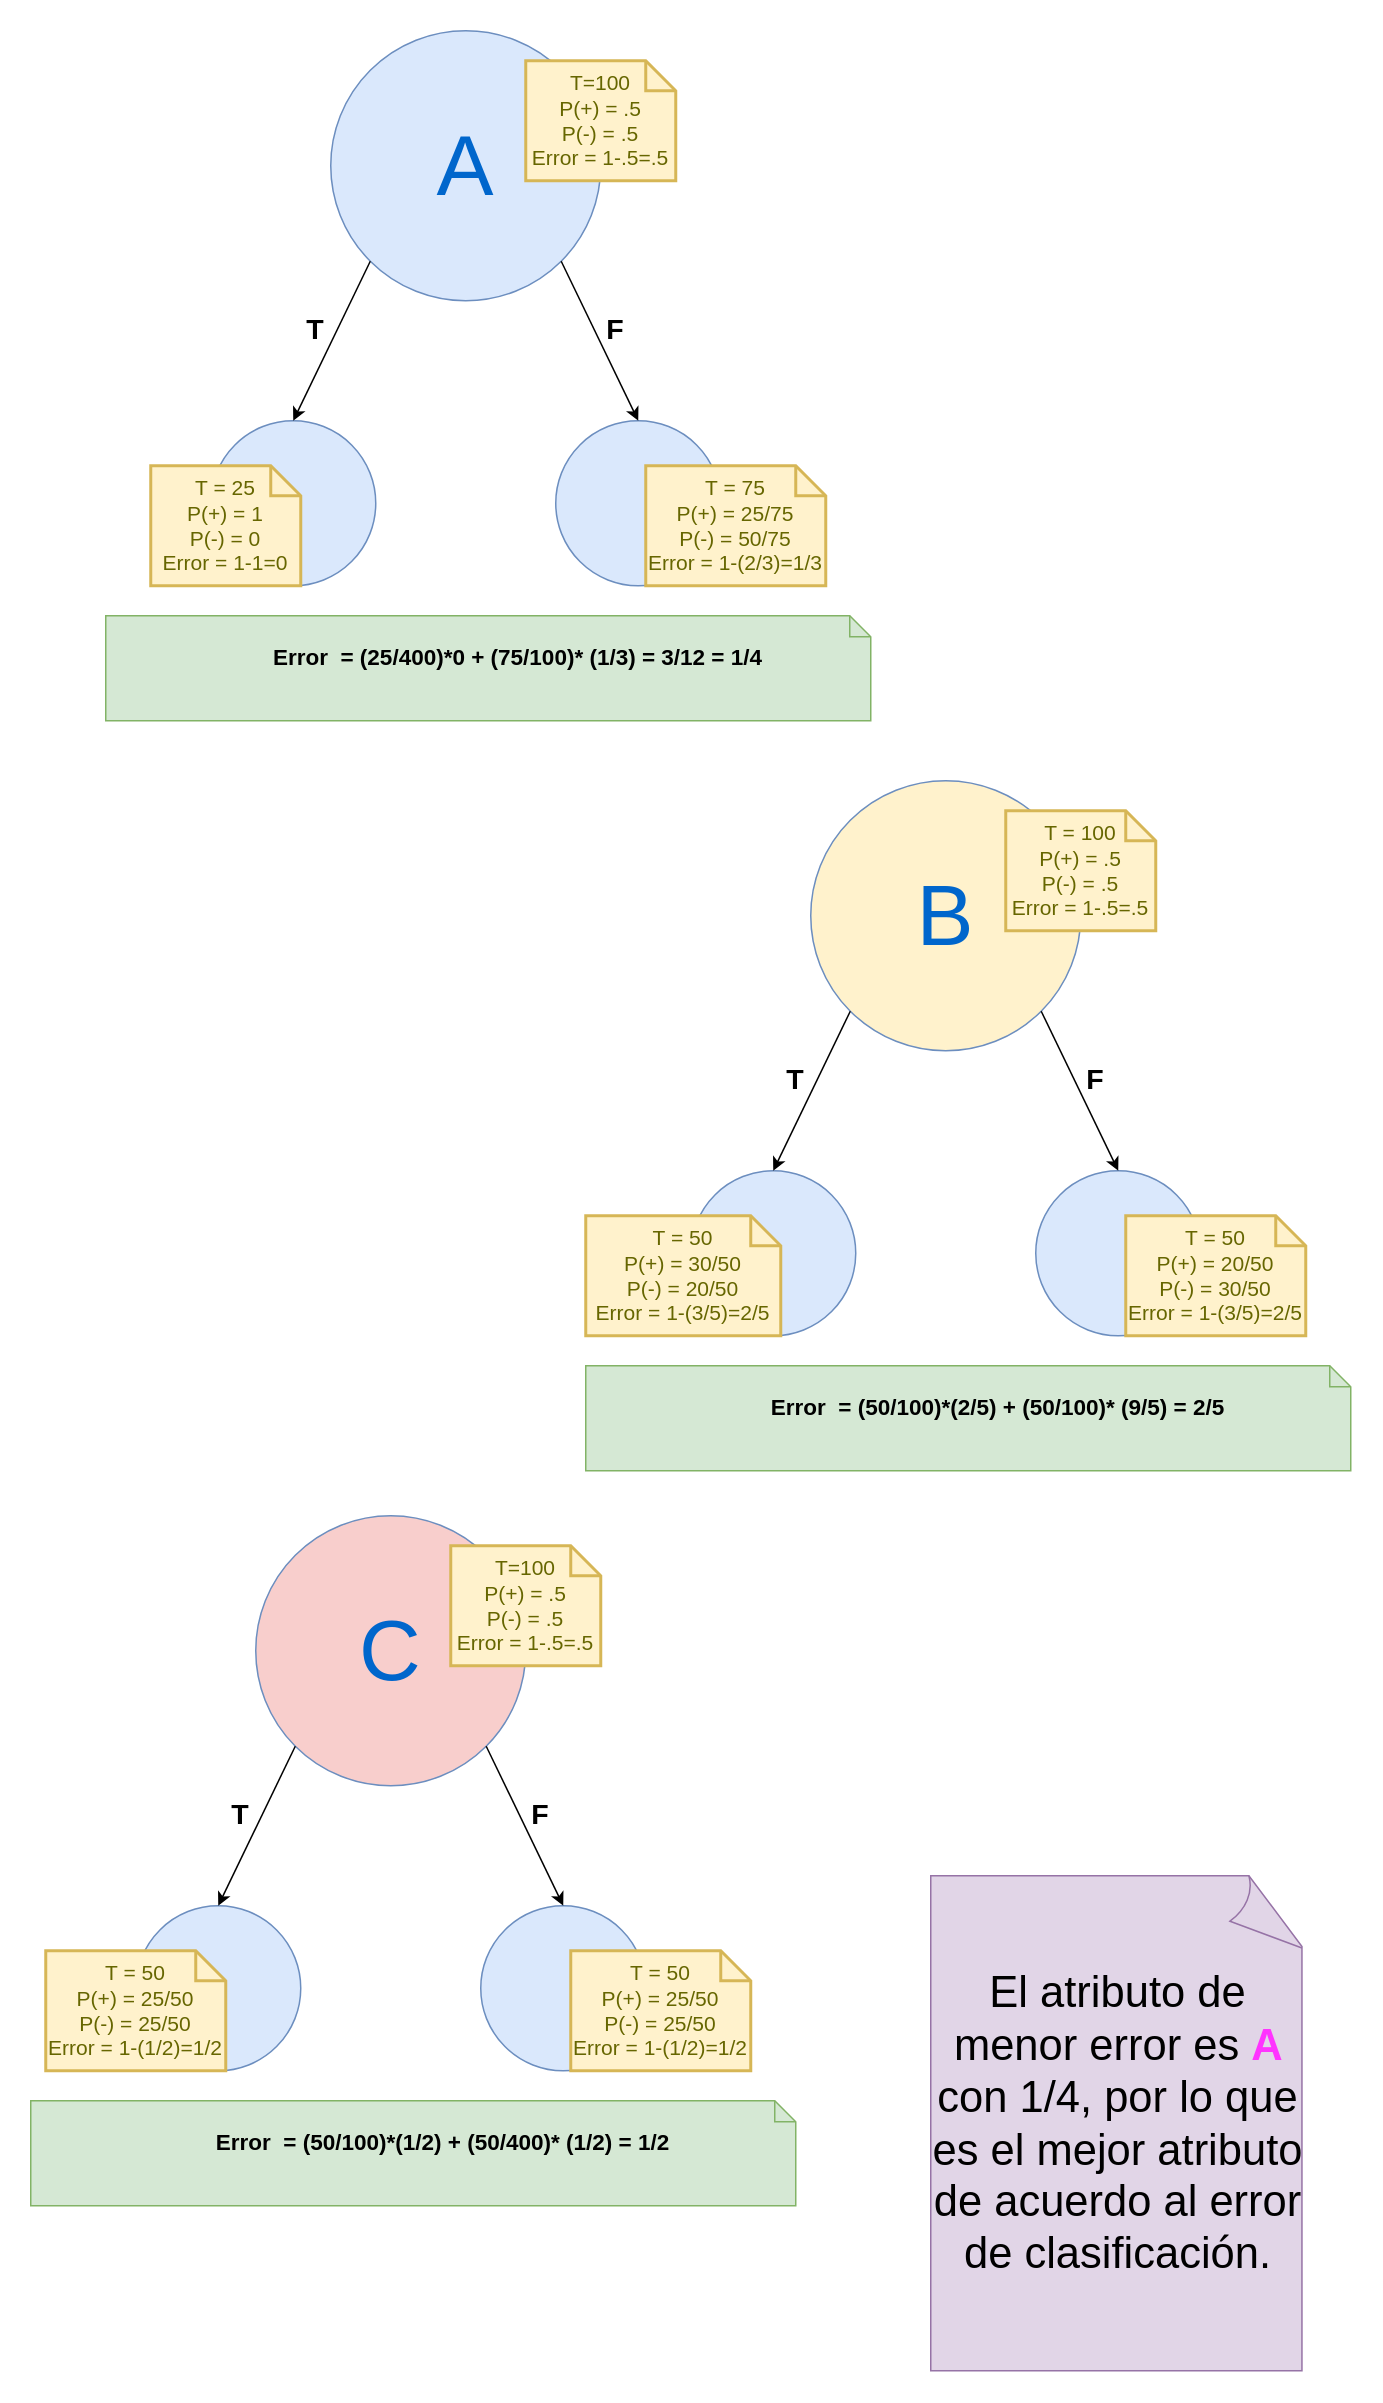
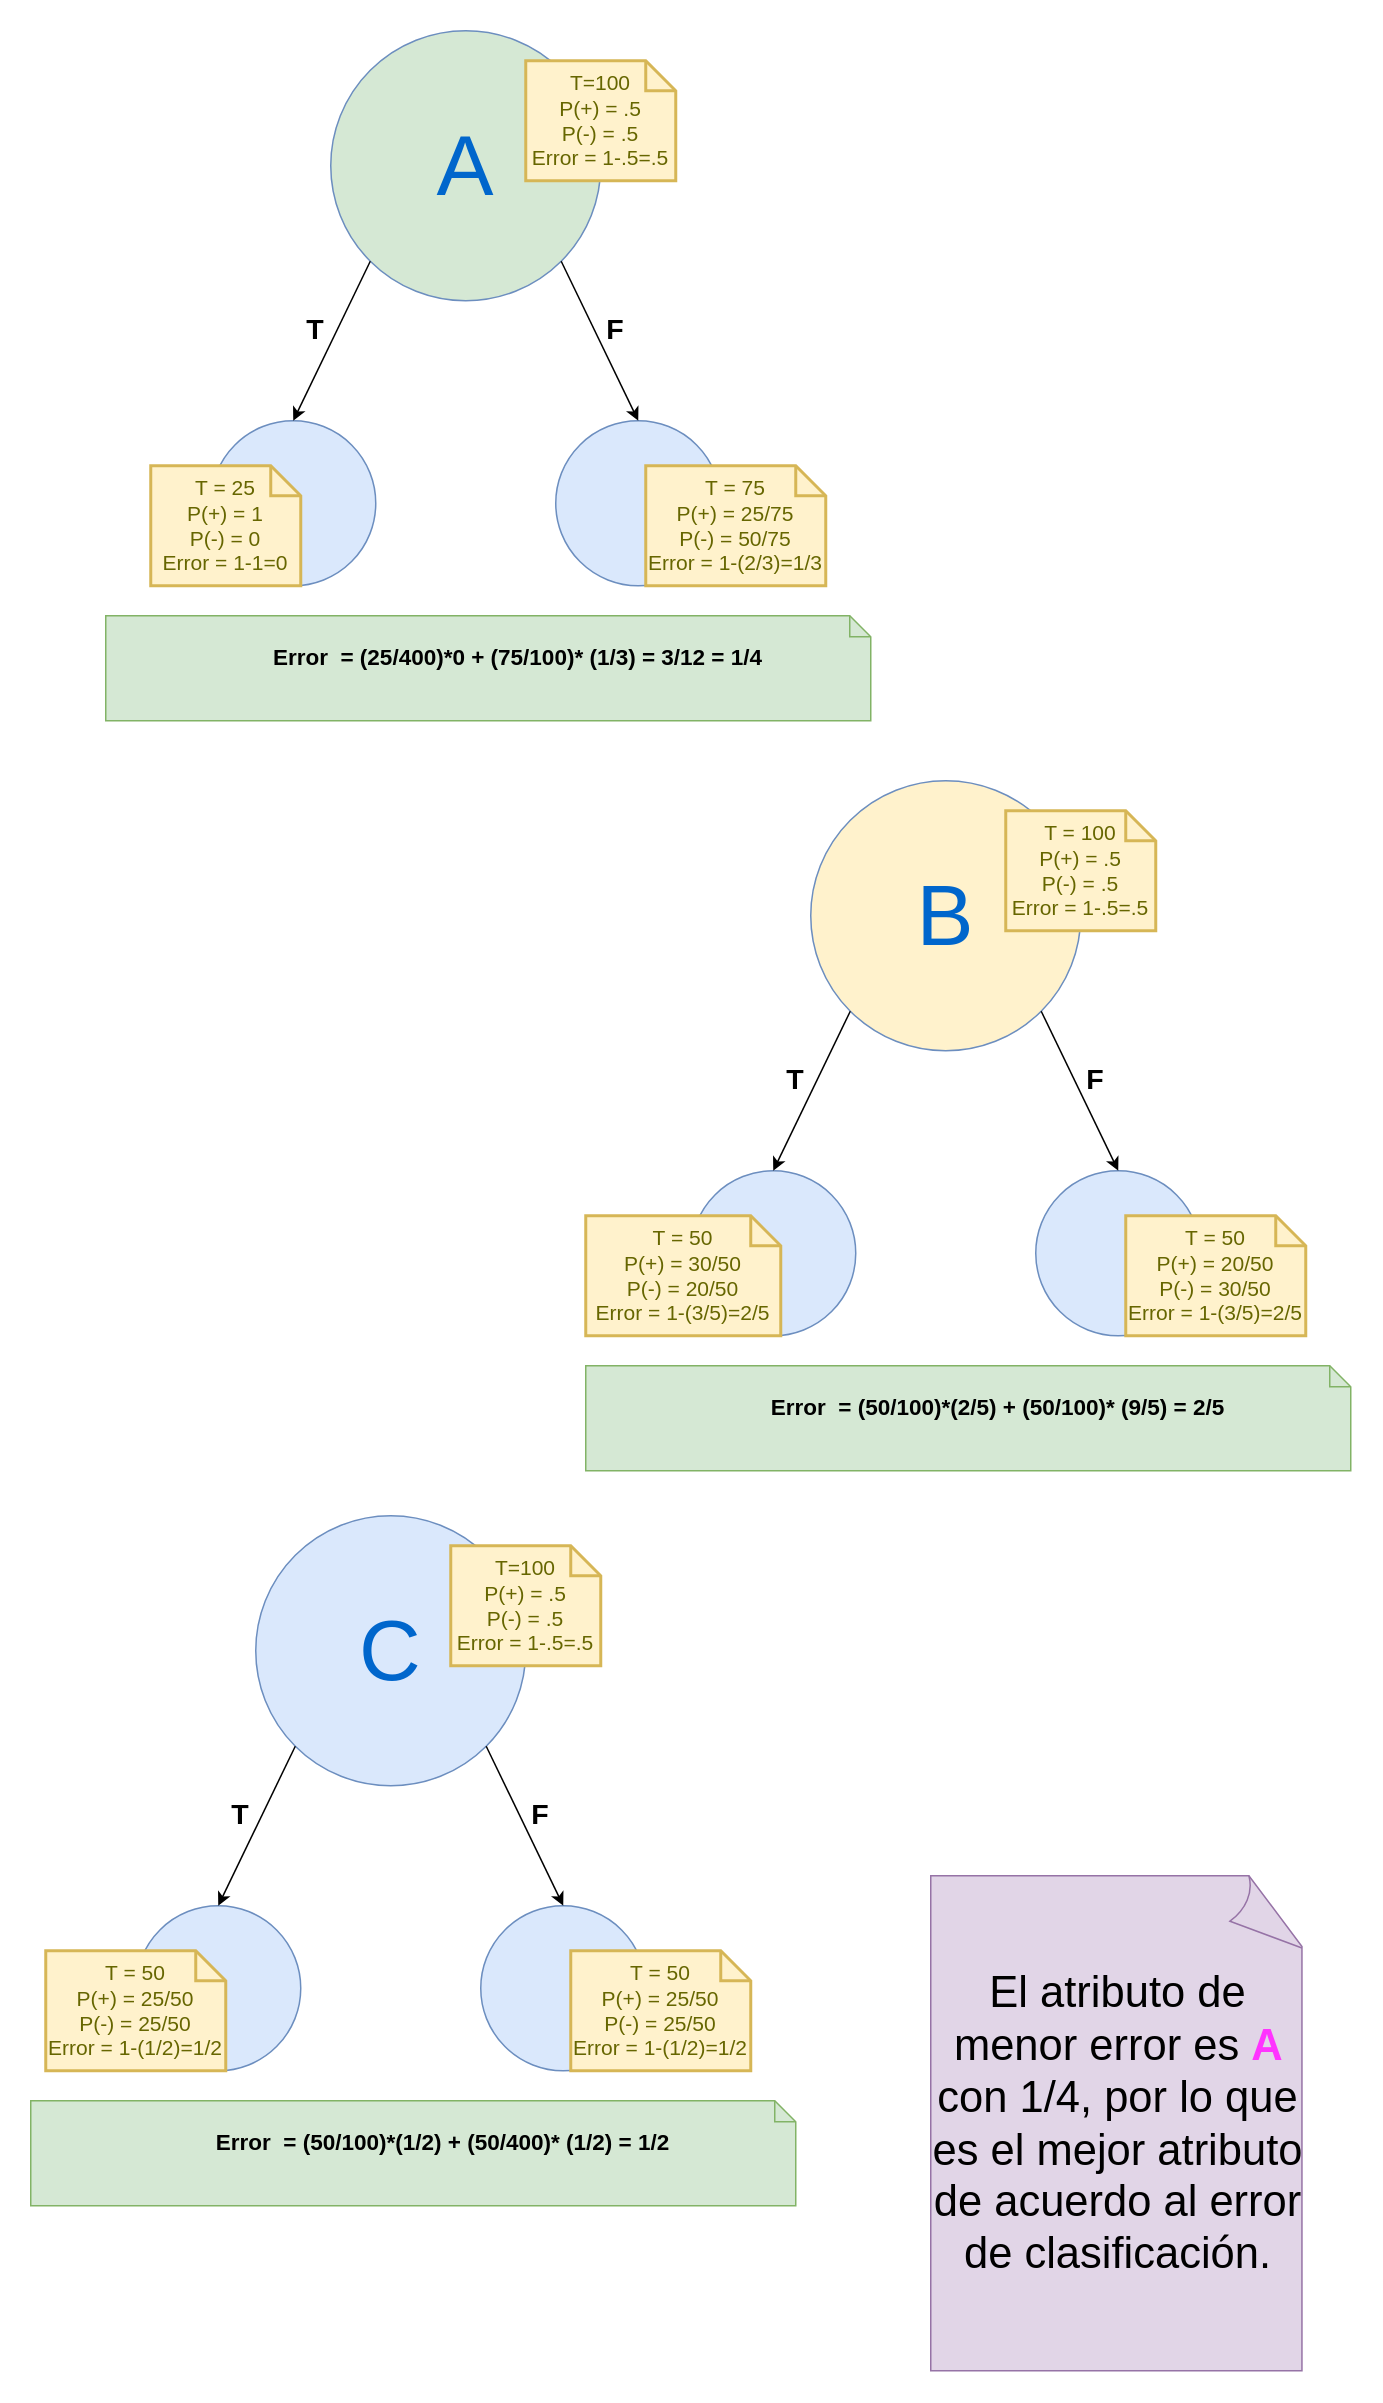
node "A": fillcolor #dae8fc -> #d5e8d4
node "C": fillcolor #f8cecc -> #dae8fc
